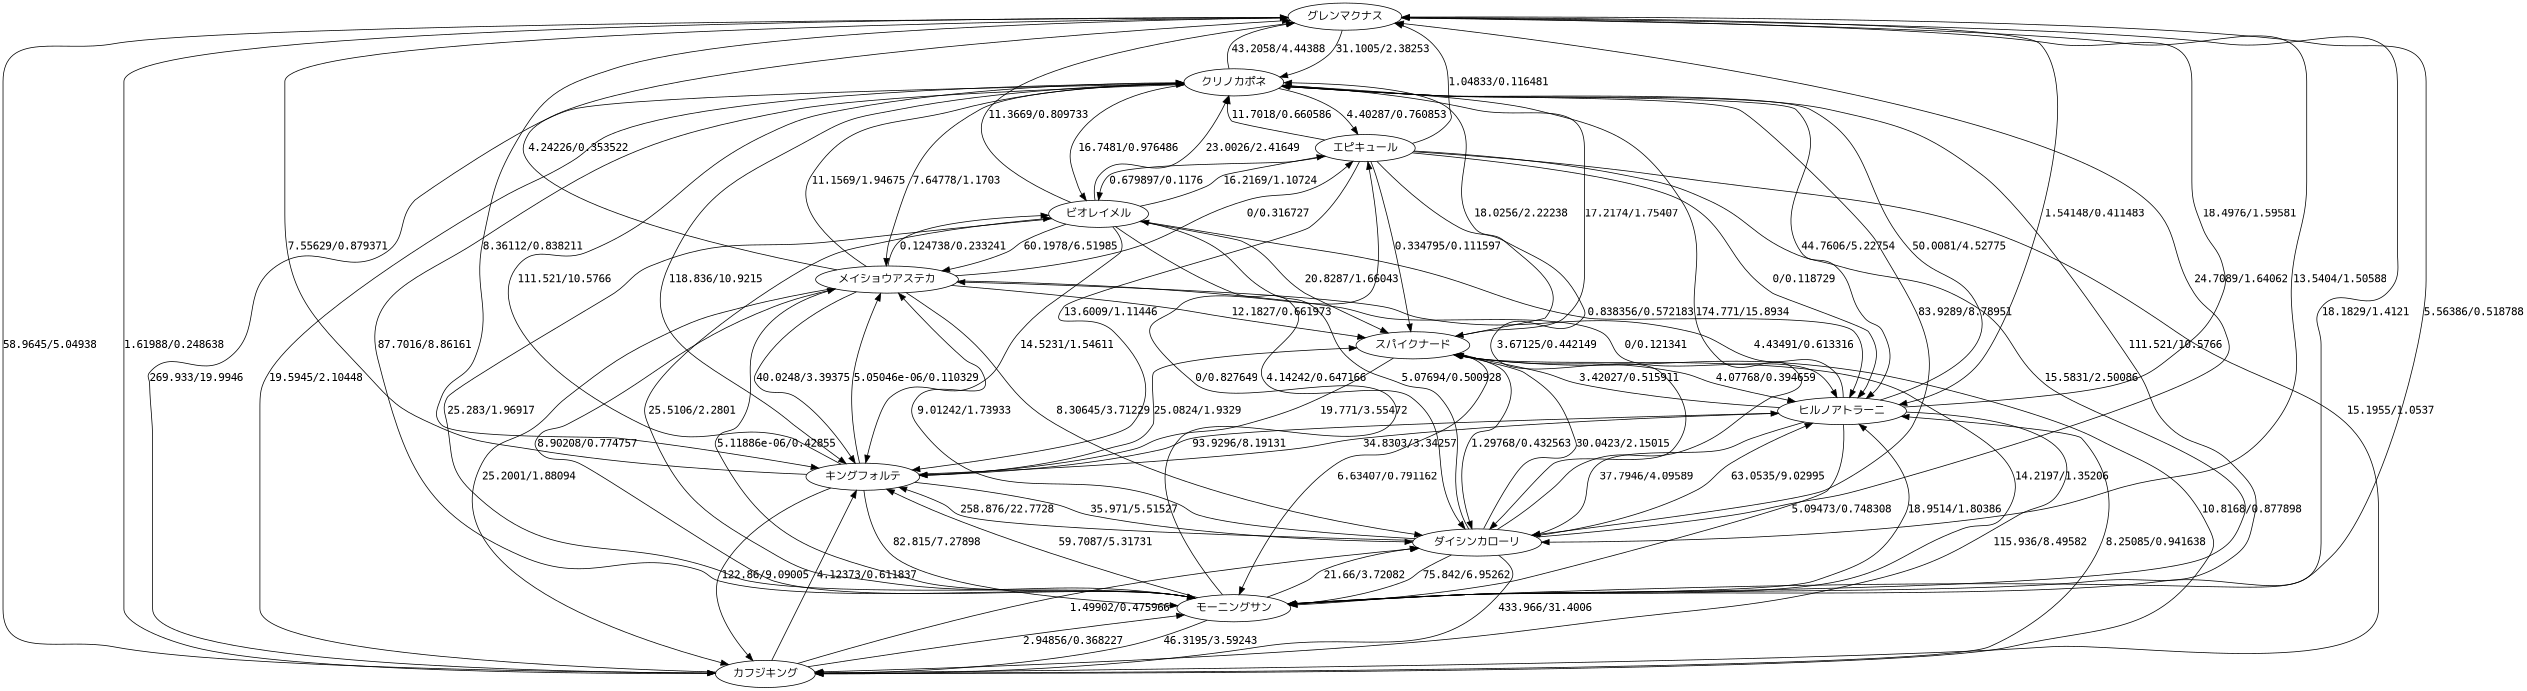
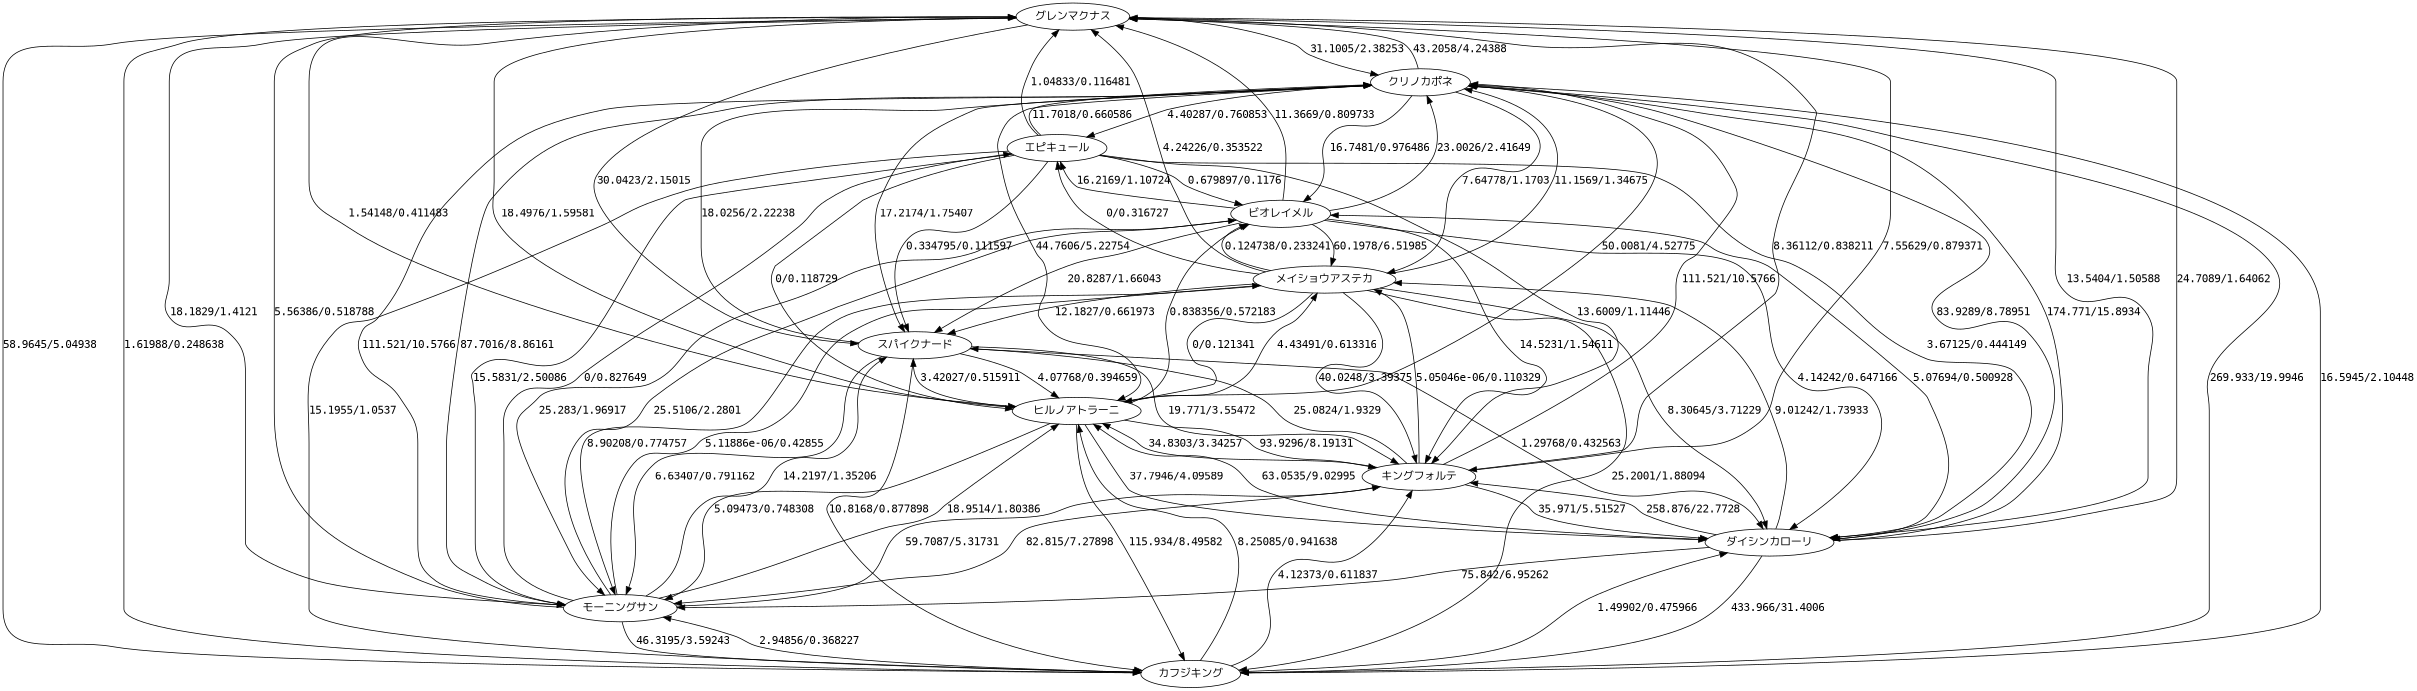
edge "クリノカポネ" -> "グレンマクナス": label "43.2058/4.44388" -> "43.2058/4.24388"
edge "クリノカポネ" -> "キングフォルテ": removed, label "118.836/10.9215"
edge "メイショウアステカ" -> "クリノカポネ": label "11.1569/1.94675" -> "11.1569/1.34675"
edge "ビオレイメル" -> "ヒルノアトラーニ": reversed
edge "エピキュール" -> "ダイシンカローリ": label "3.67125/0.442149" -> "3.67125/0.444149"
edge "カフジキング" -> "クリノカポネ": label "19.5945/2.10448" -> "16.5945/2.10448"
edge "ダイシンカローリ" -> "スパイクナード": now "グレンマクナス" -> "スパイクナード"
edge "ヒルノアトラーニ" -> "カフジキング": label "115.936/8.49582" -> "115.934/8.49582"
edge "キングフォルテ" -> "カフジキング": removed, label "122.86/9.09005"
edge "モーニングサン" -> "ダイシンカローリ": removed, label "21.66/3.72082"
